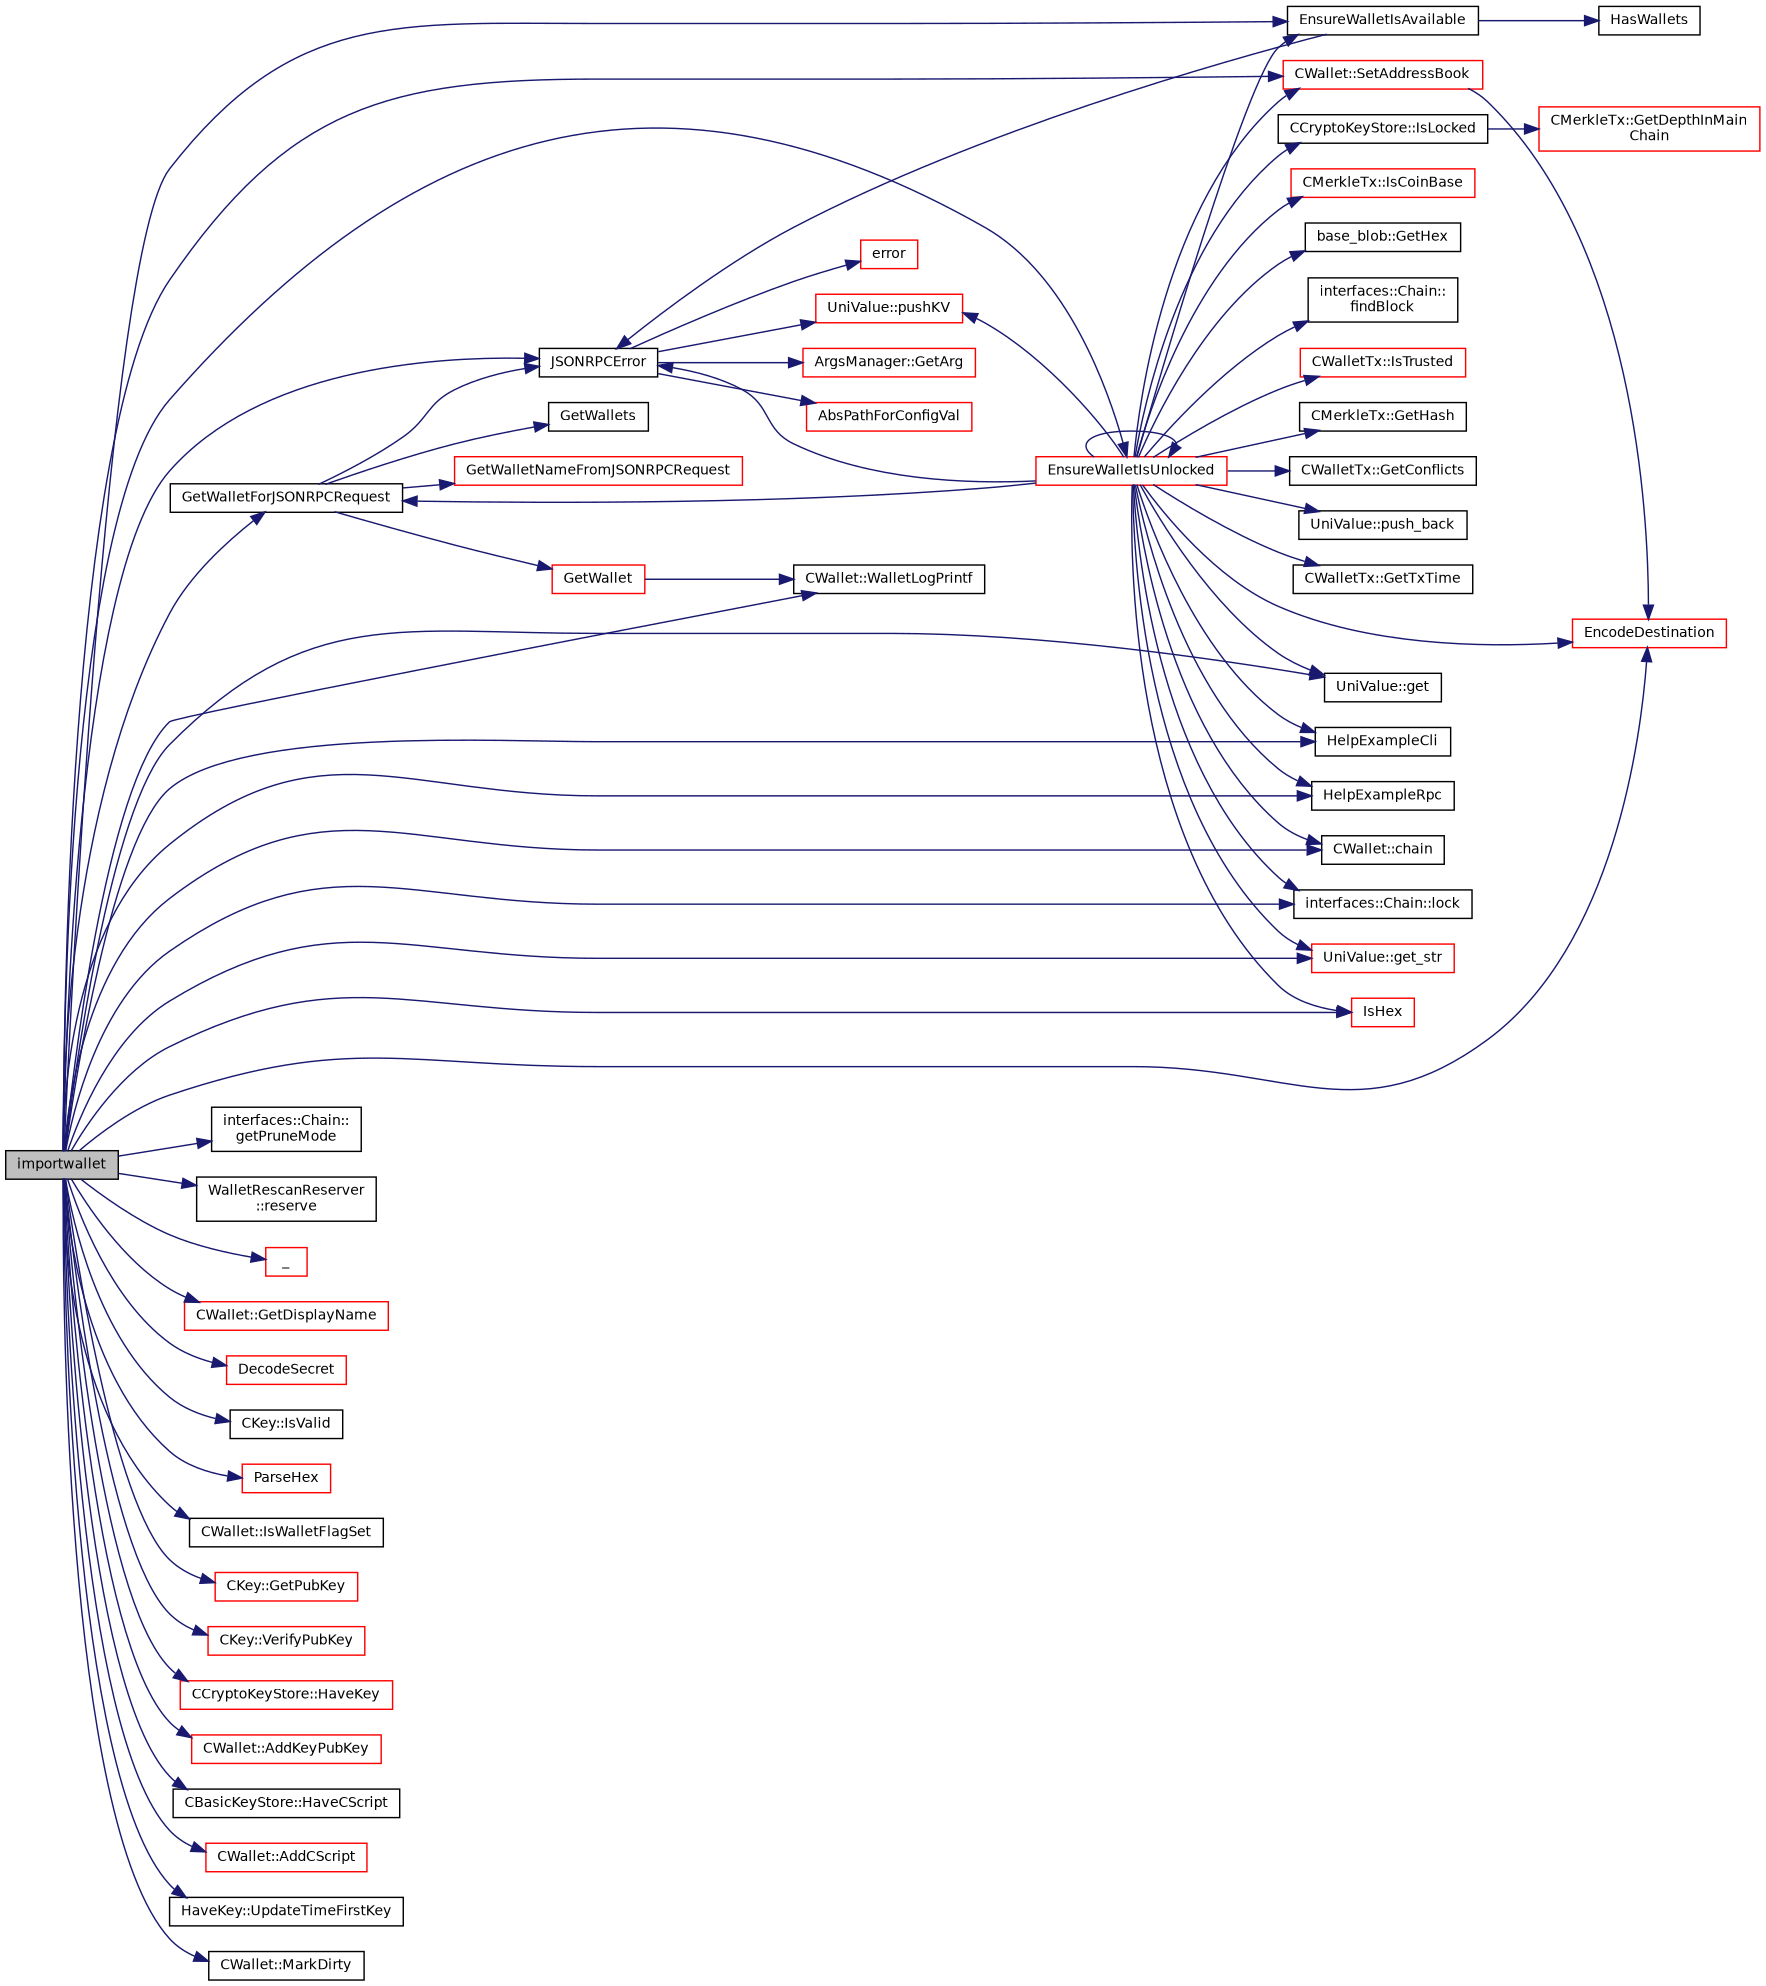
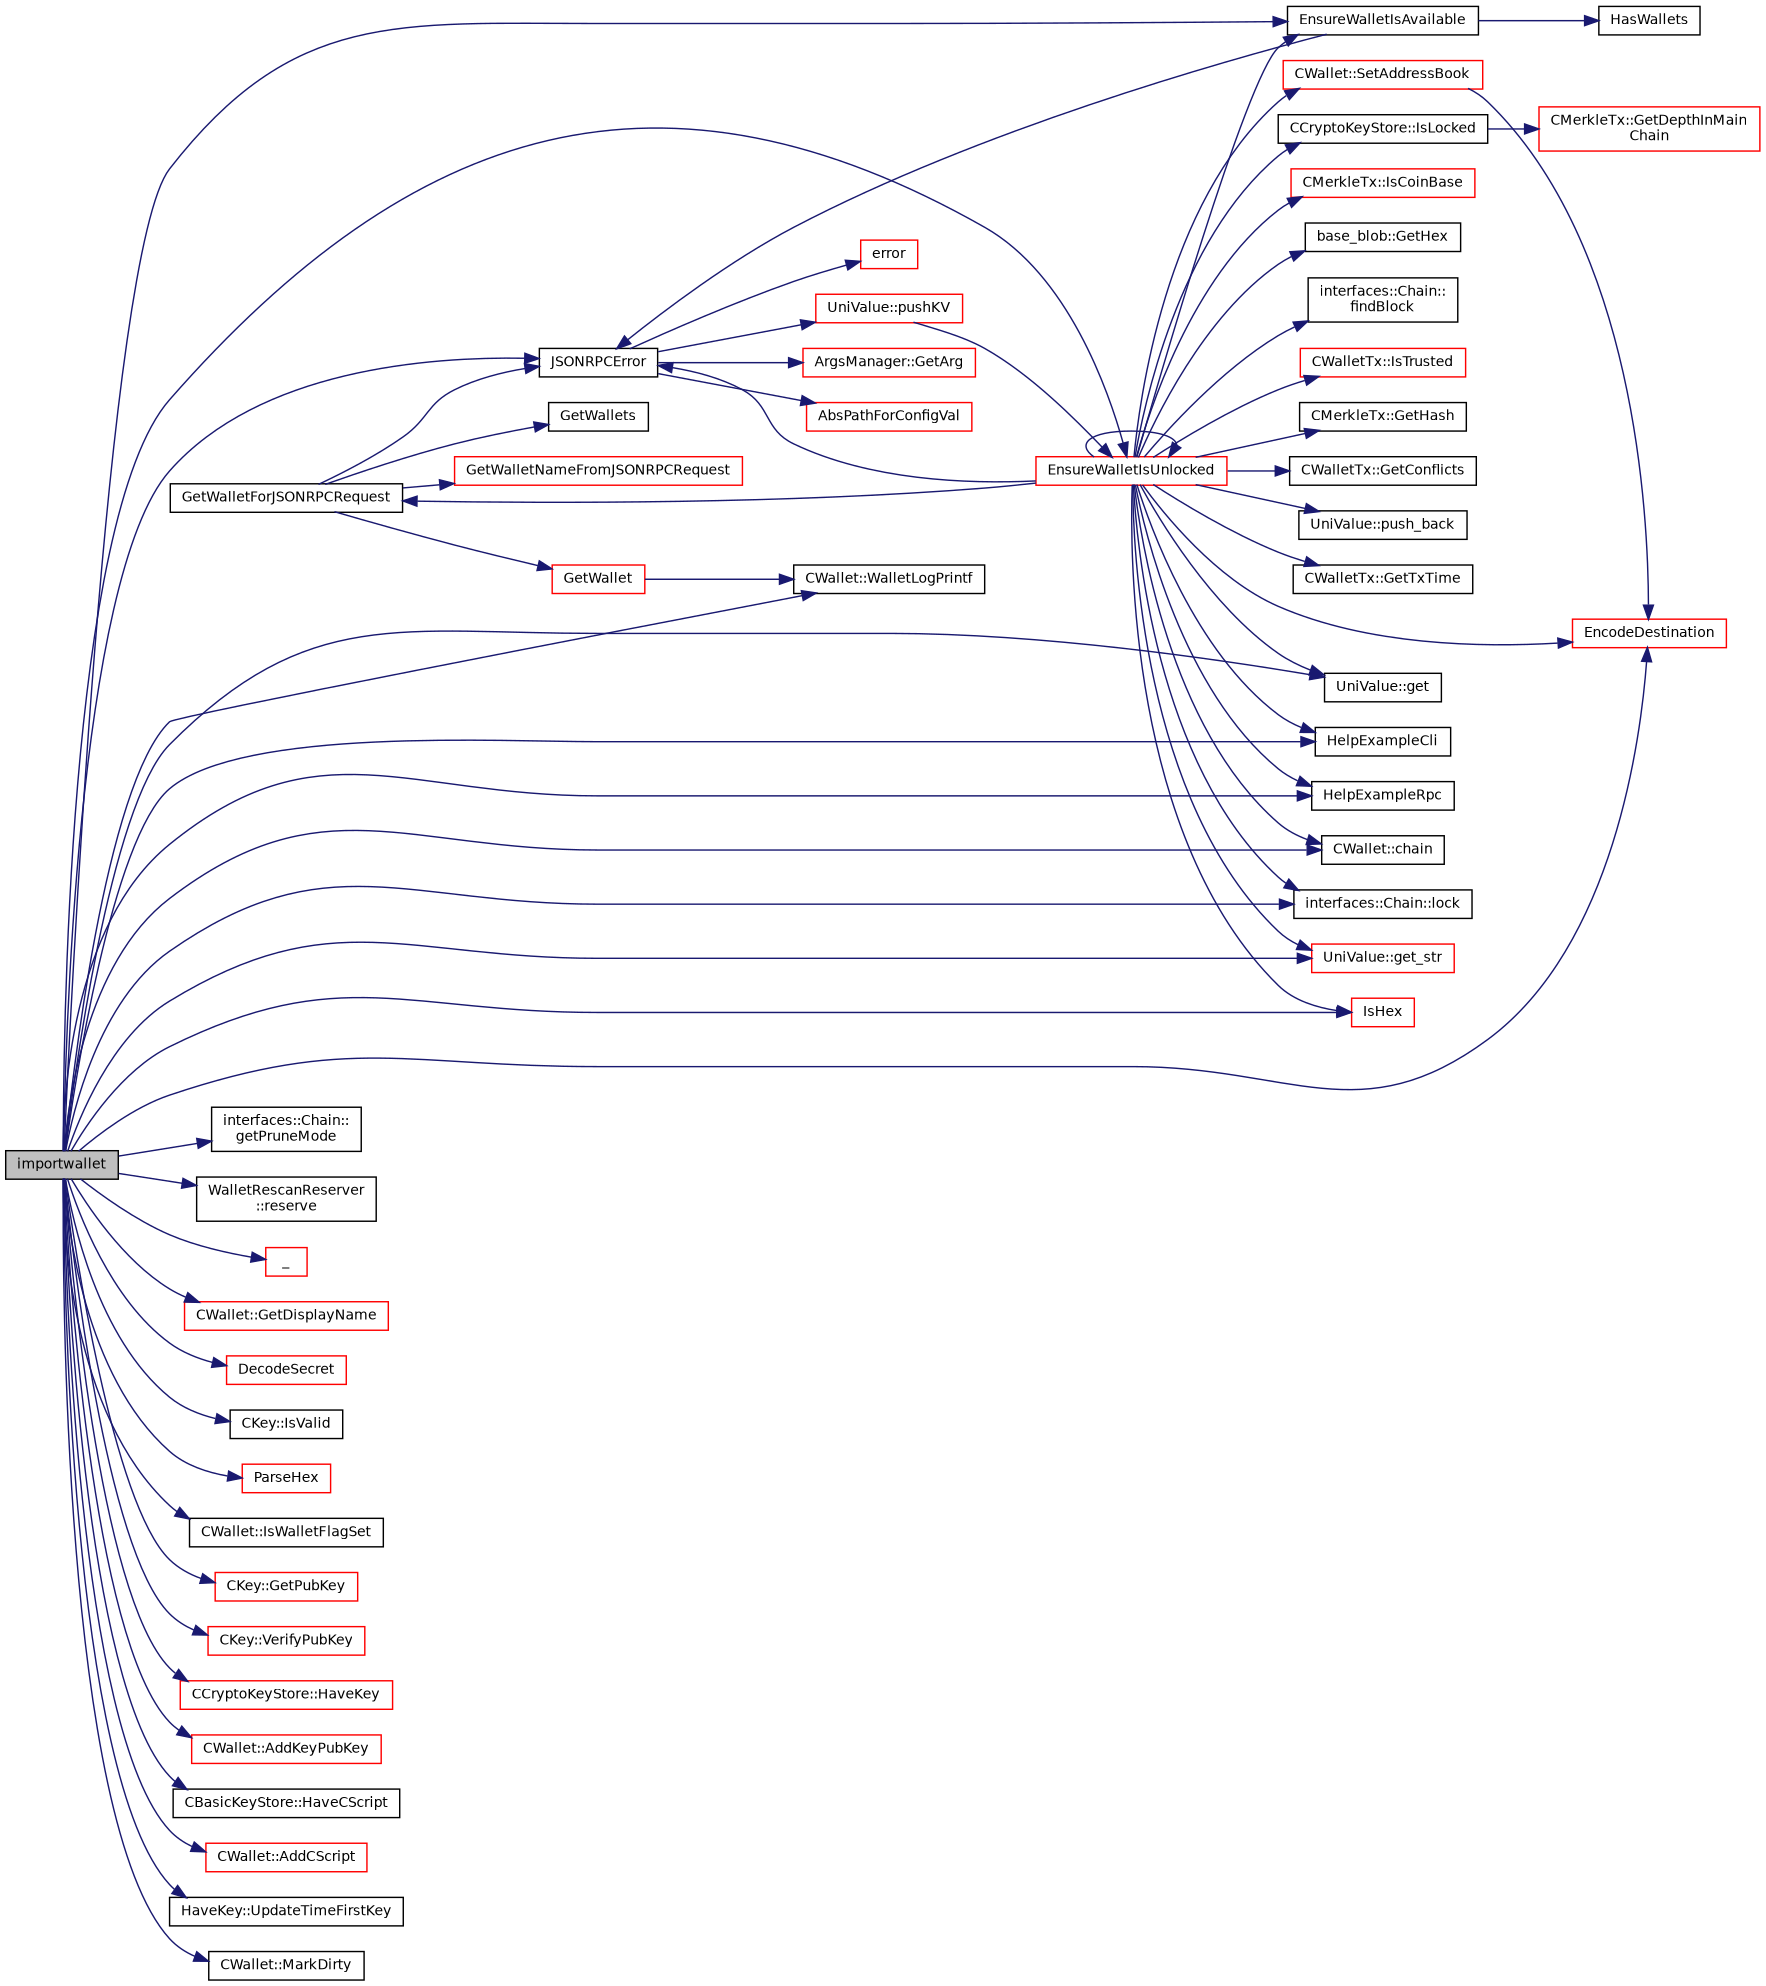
edge "importwallet" -> "CWallet::SetAddressBook": removed
edge "EnsureWalletIsUnlocked" -> "UniValue::pushKV": reversed
edge "importwallet" -> "GetWalletForJSONRPCRequest": removed
